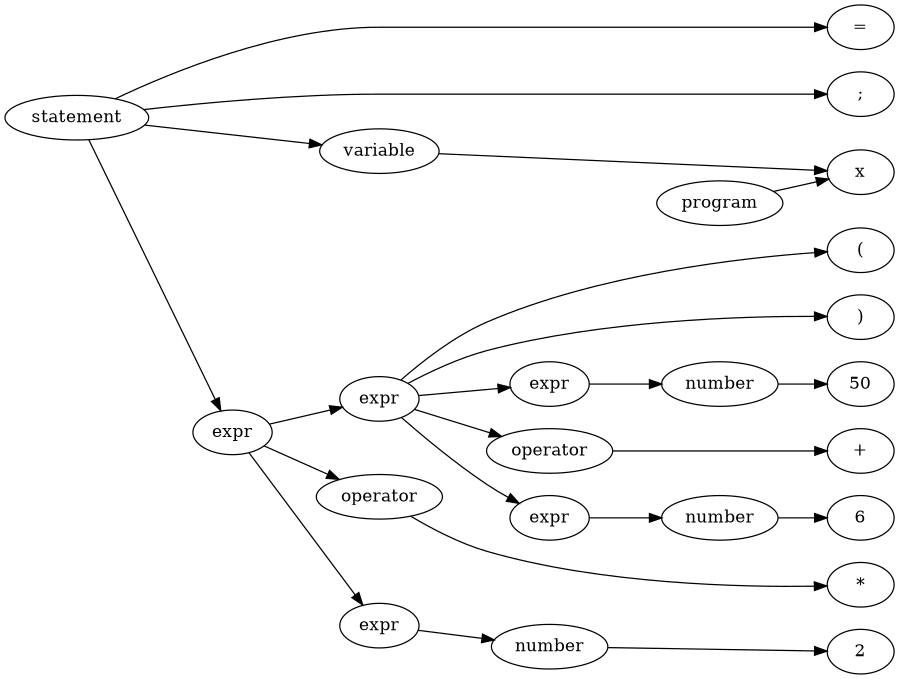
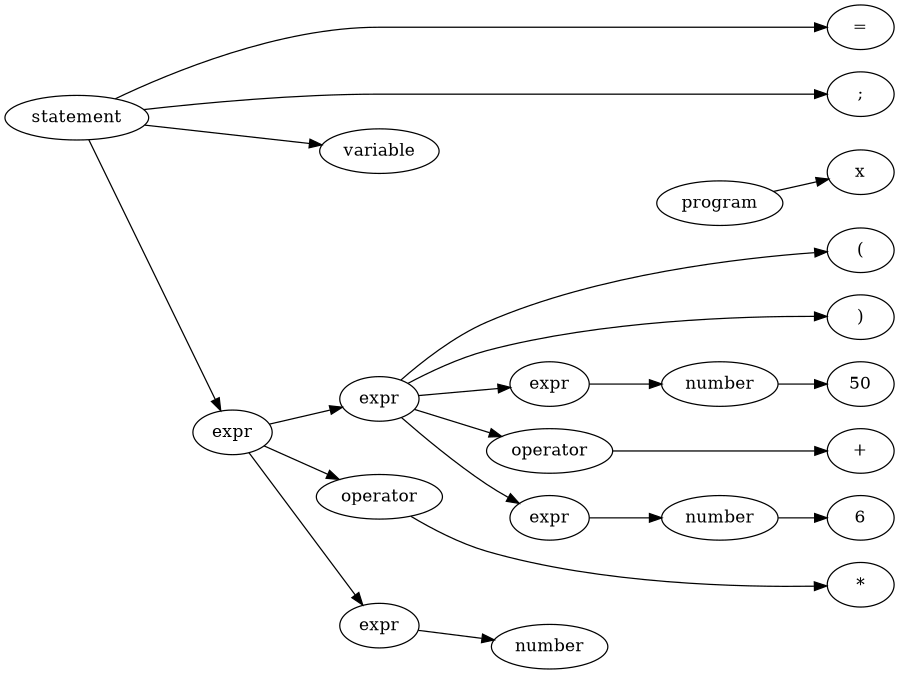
edge "variable" -> "x": removed
node "2": removed
